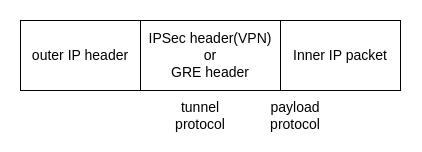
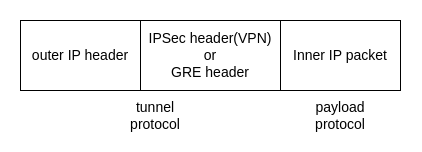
node "tunnelprotocol": moved (201, 116) -> (156, 116)
node "payloadprotocol": moved (296, 116) -> (341, 116)
